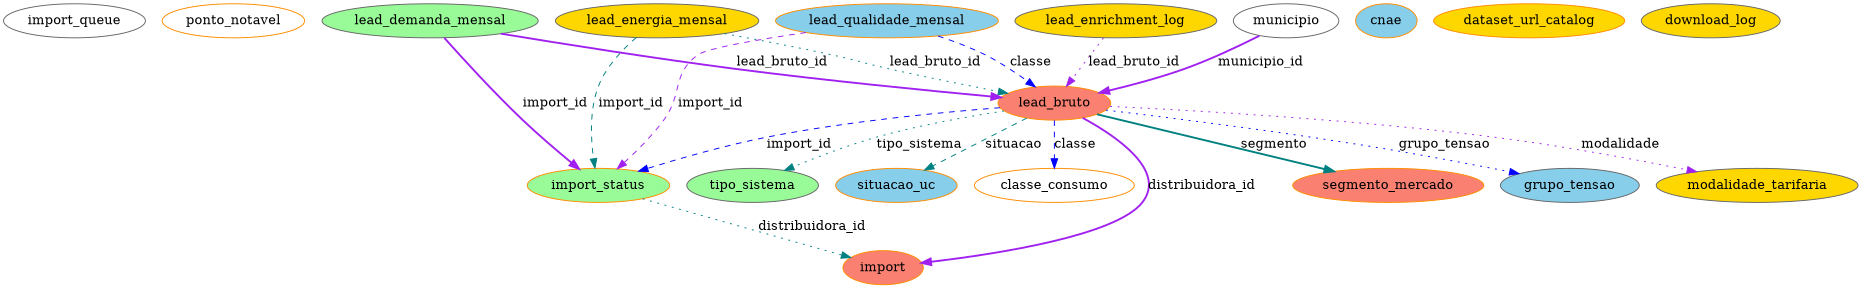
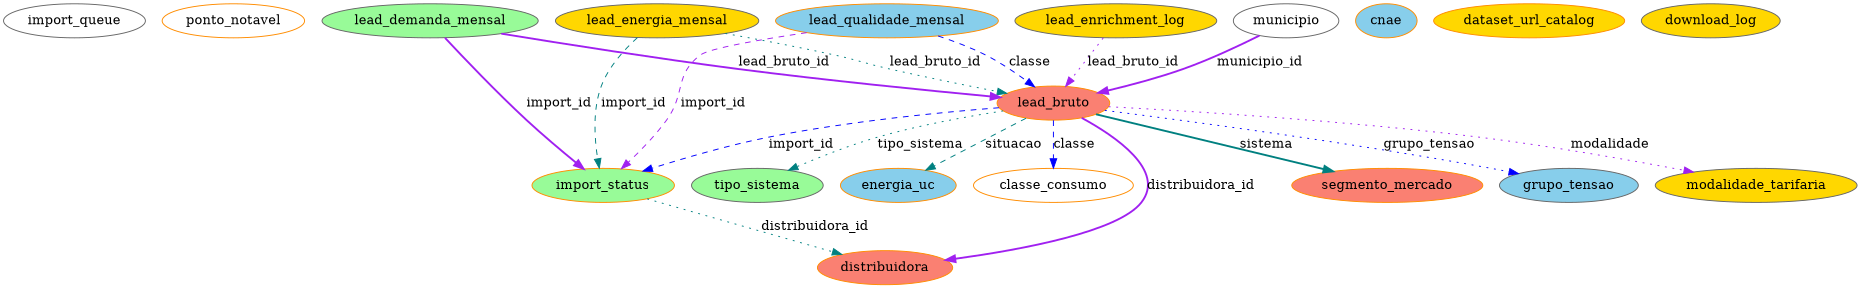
edge "lead_bruto" -> "segmento_mercado": label "segmento" -> "sistema"
node "situacao_uc": label "situacao_uc" -> "energia_uc"
node "import": label "import" -> "distribuidora"
